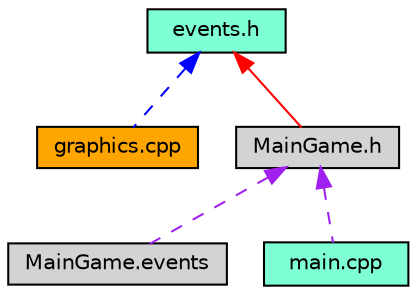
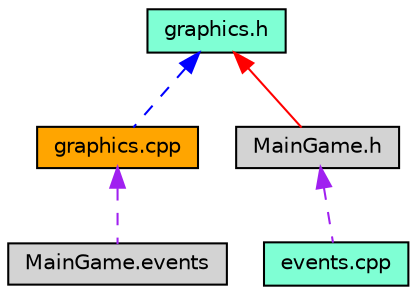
node "events.h": label "events.h" -> "graphics.h"
edge "MainGame.events" -> "MainGame.h": now "MainGame.events" -> "graphics.cpp"
node "main.cpp": label "main.cpp" -> "events.cpp"
